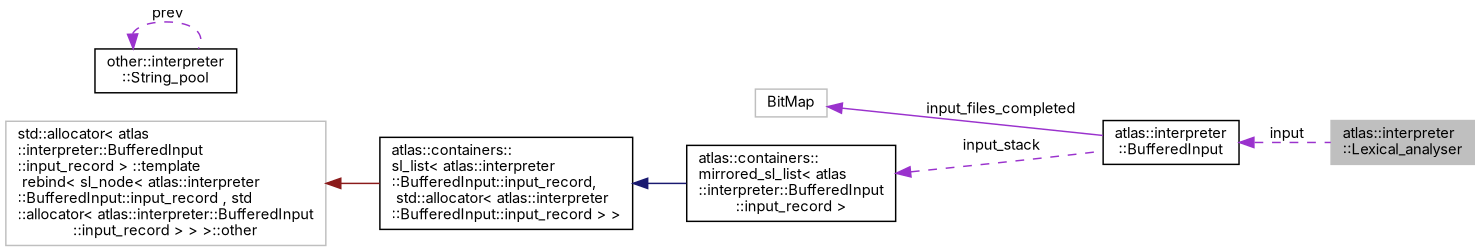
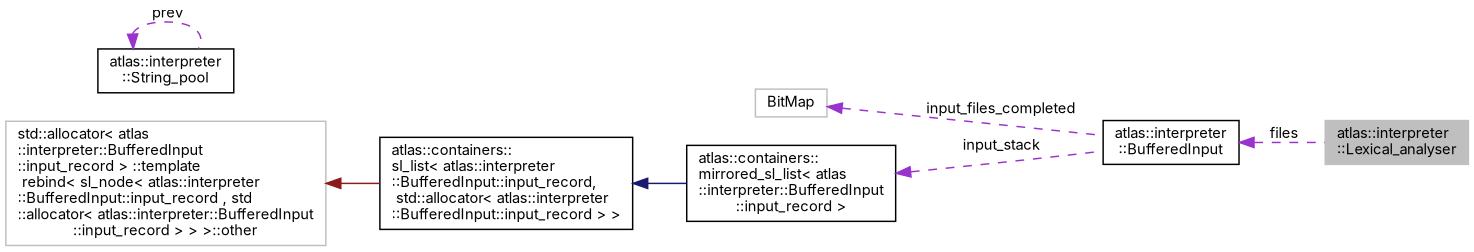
node "other::interpreter ::String_pool": label "other::interpreter ::String_pool" -> "atlas::interpreter ::String_pool"
edge "atlas::interpreter ::BufferedInput" -> "BitMap": style solid -> dashed
edge "atlas::interpreter ::Lexical_analyser" -> "atlas::interpreter ::BufferedInput": label " input" -> " files"
